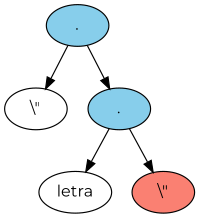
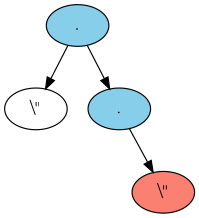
node "letra": removed
